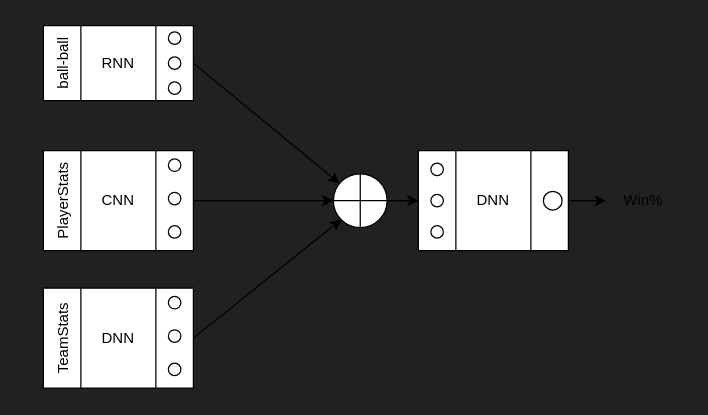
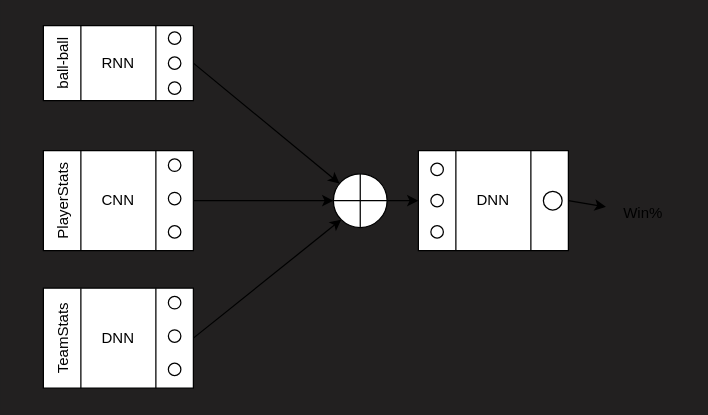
node "Win%": moved (643, 201) -> (643, 213)
